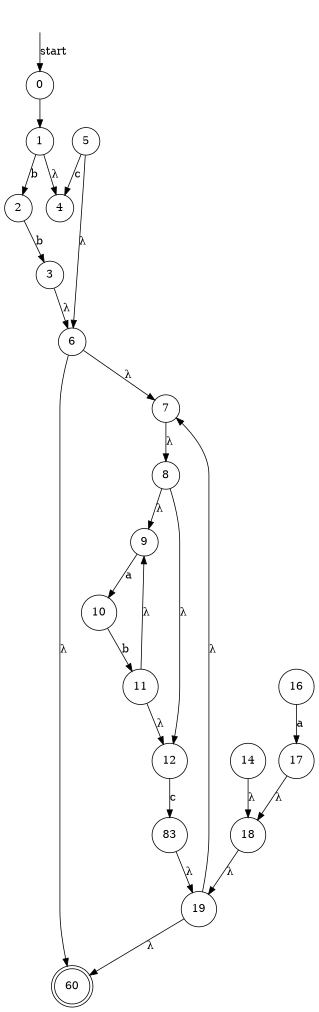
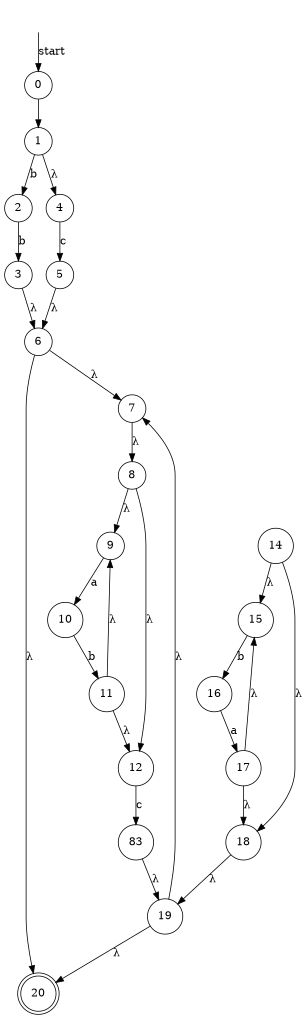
edge "5" -> "4": reversed
node "15": added
node "60": label "60" -> "20"
